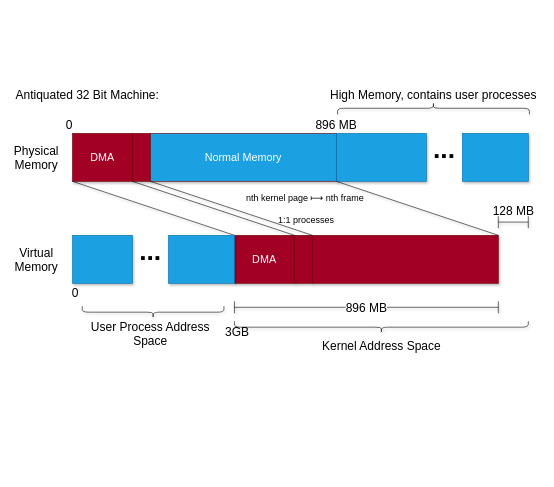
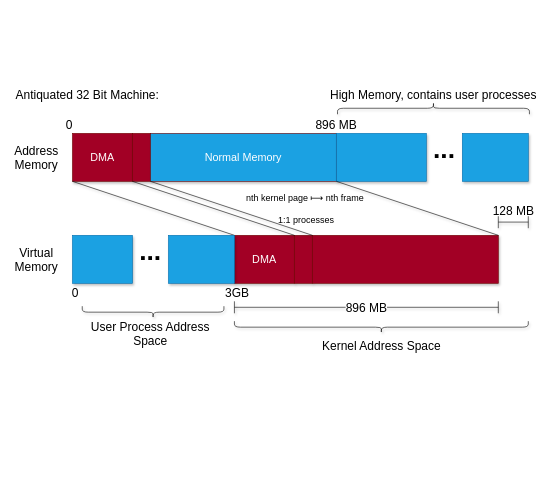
node "PhysicalMemory": label "PhysicalMemory" -> "AddressMemory"
node "3GB": moved (237, 331) -> (237, 292)
